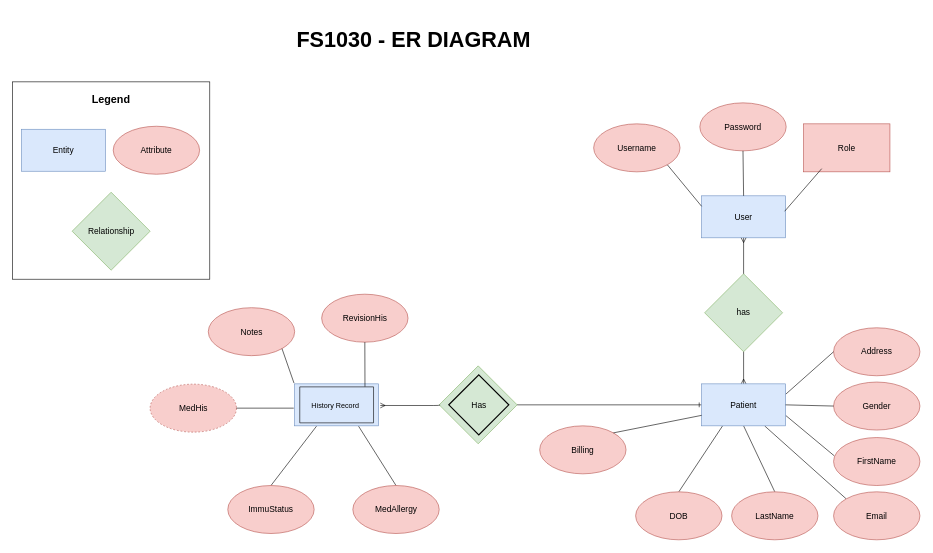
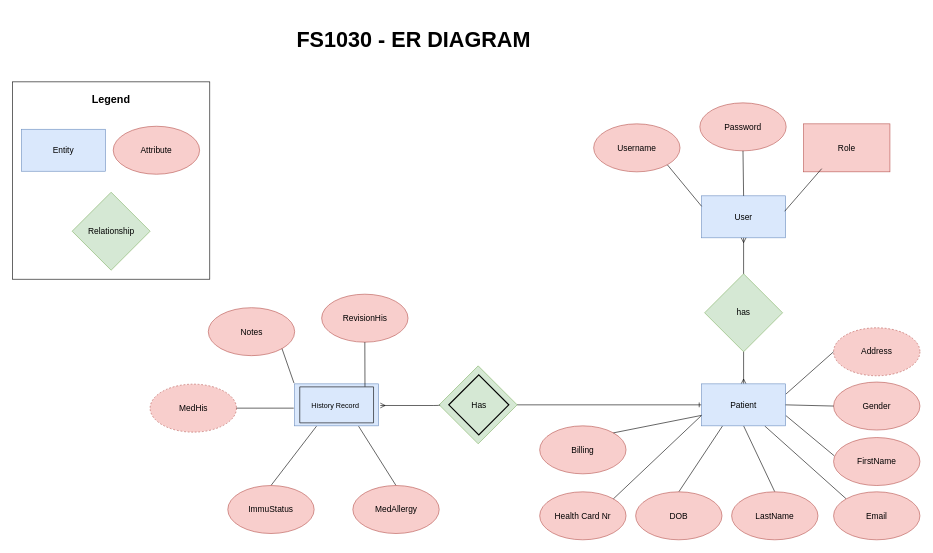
node "Address": style solid -> dashed
edge "Patient" -- "Health Card Nr": added
node "Health Card Nr": added
